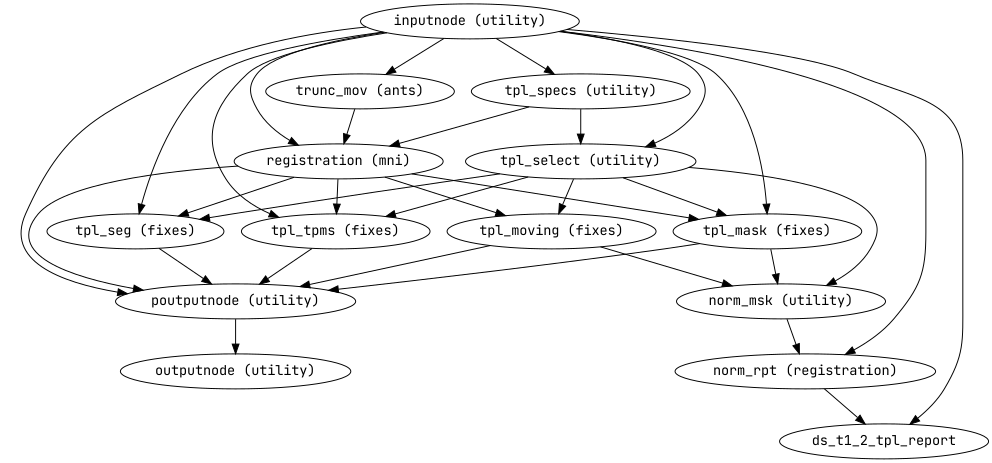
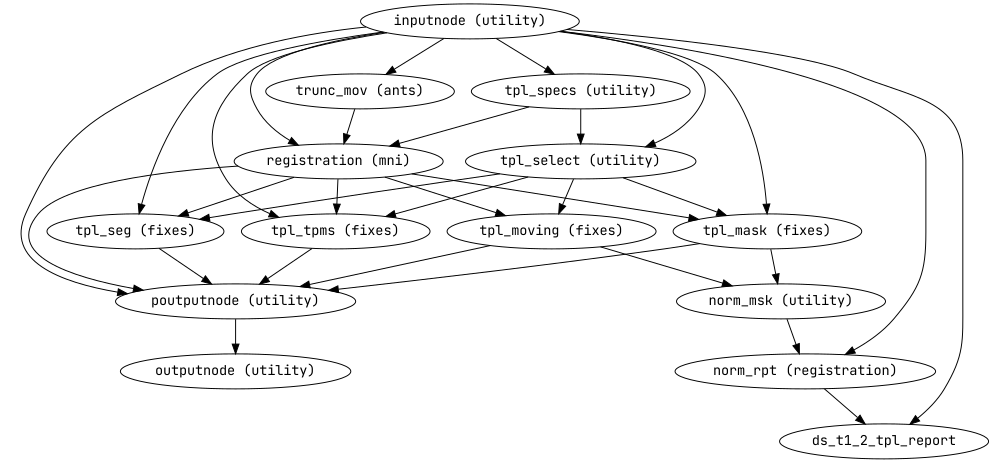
edge "tpl_select (utility)" -> "norm_msk (utility)": removed
